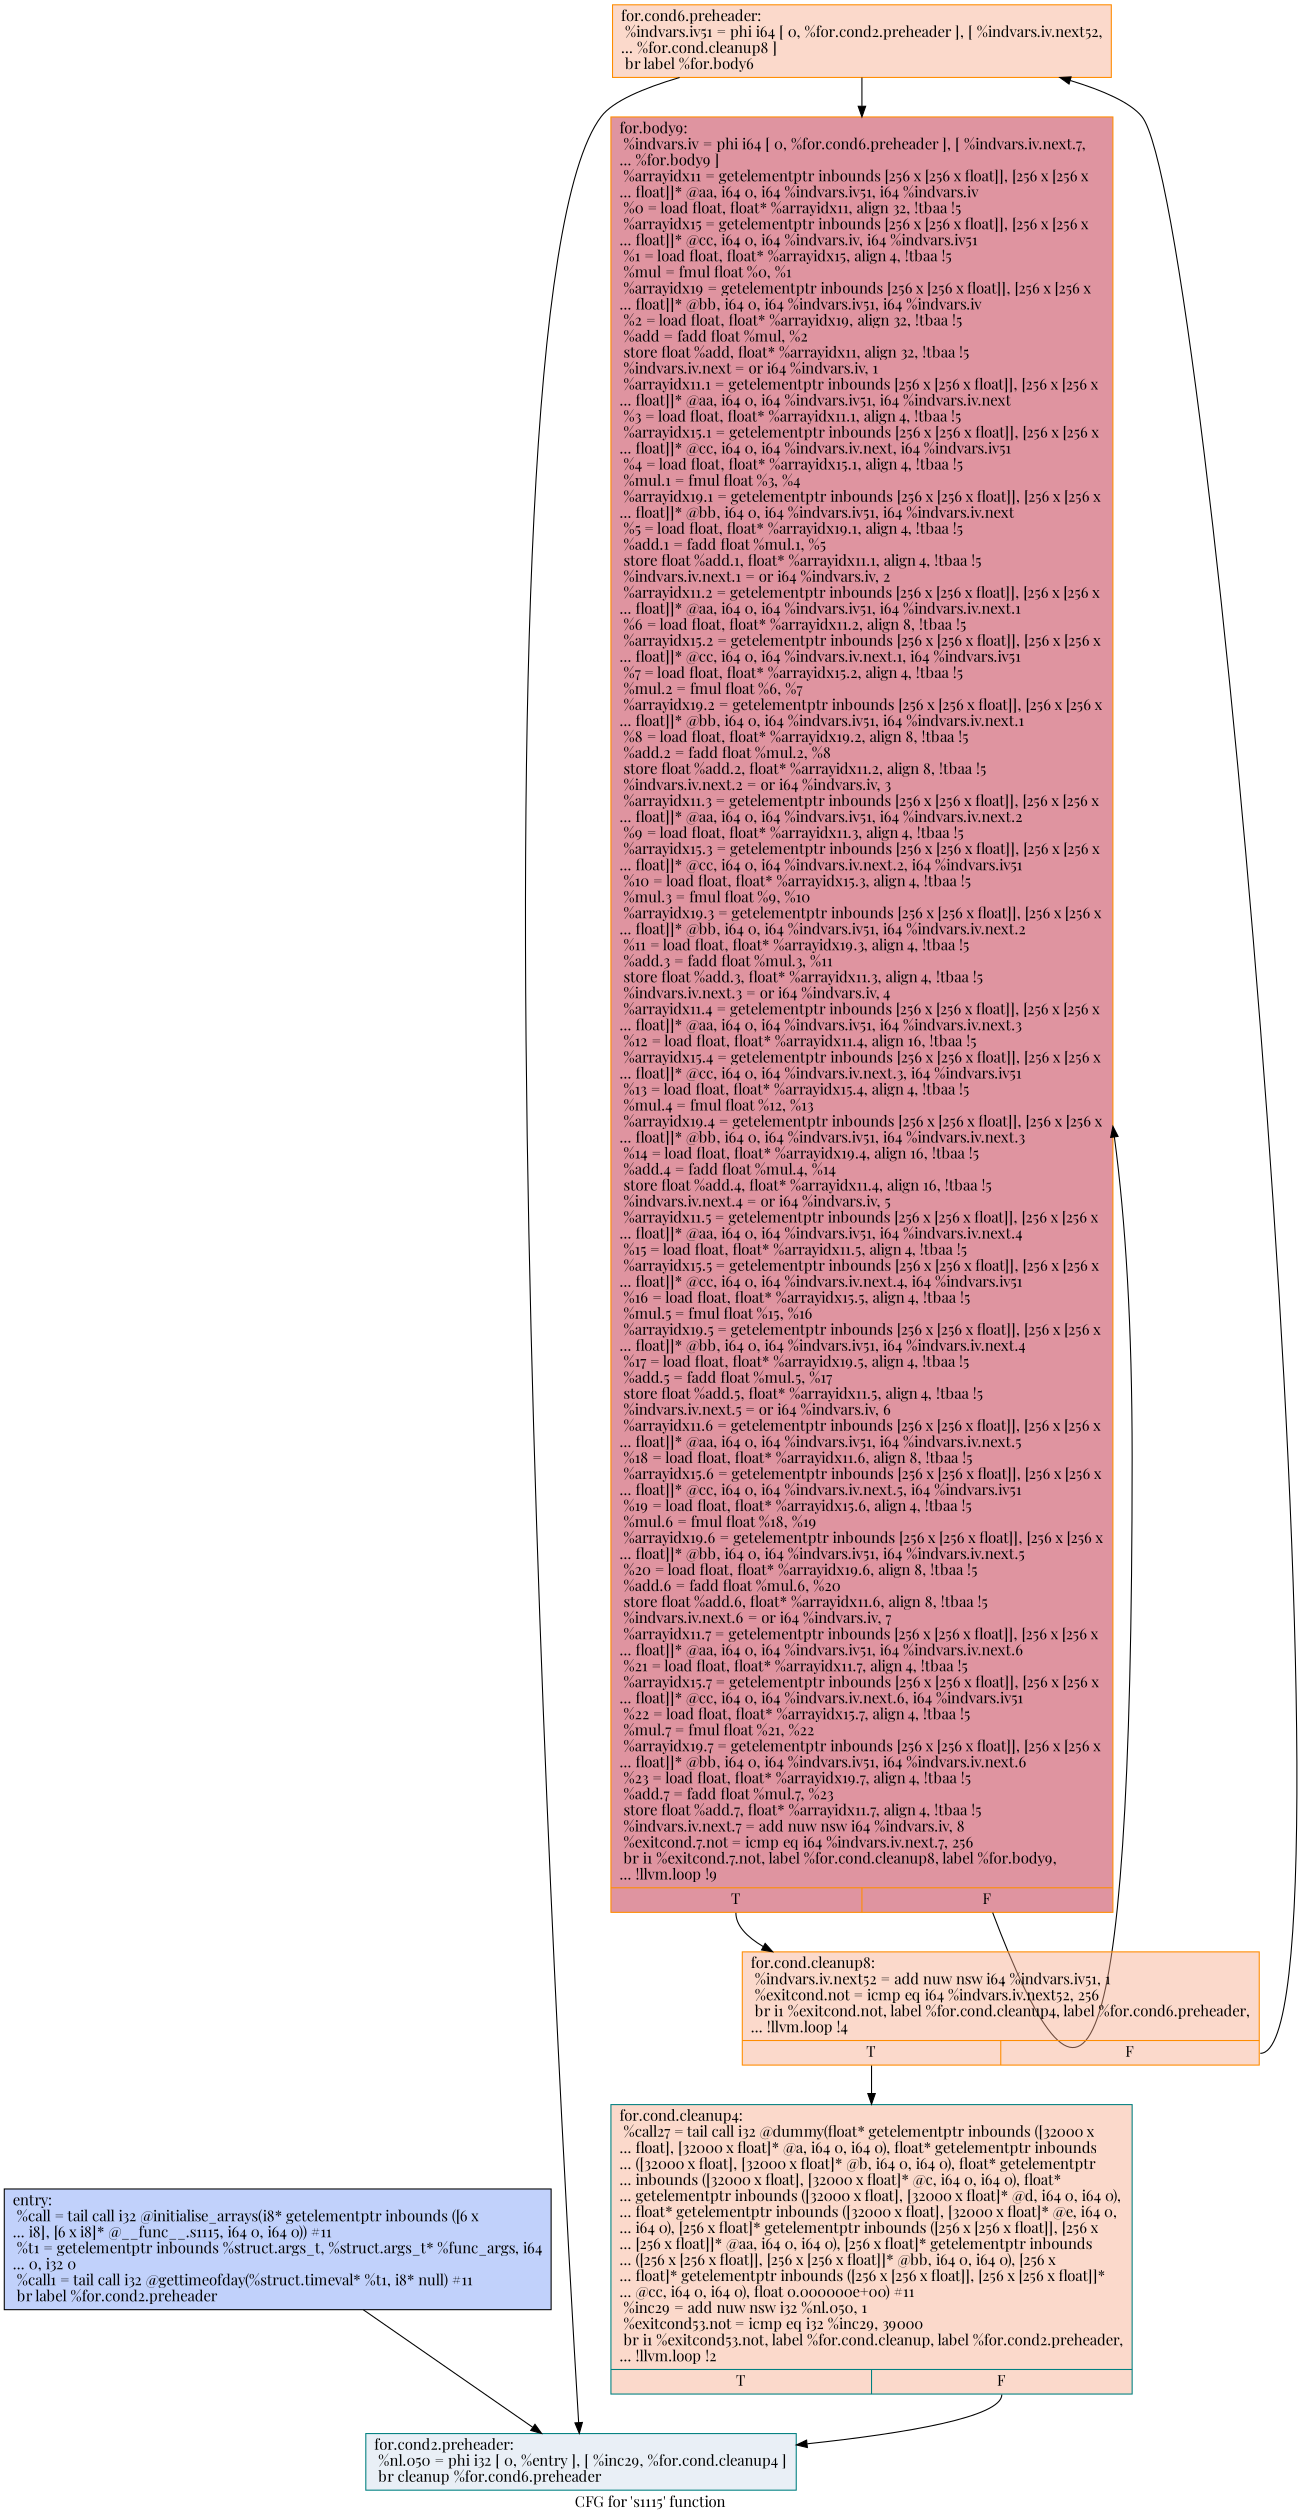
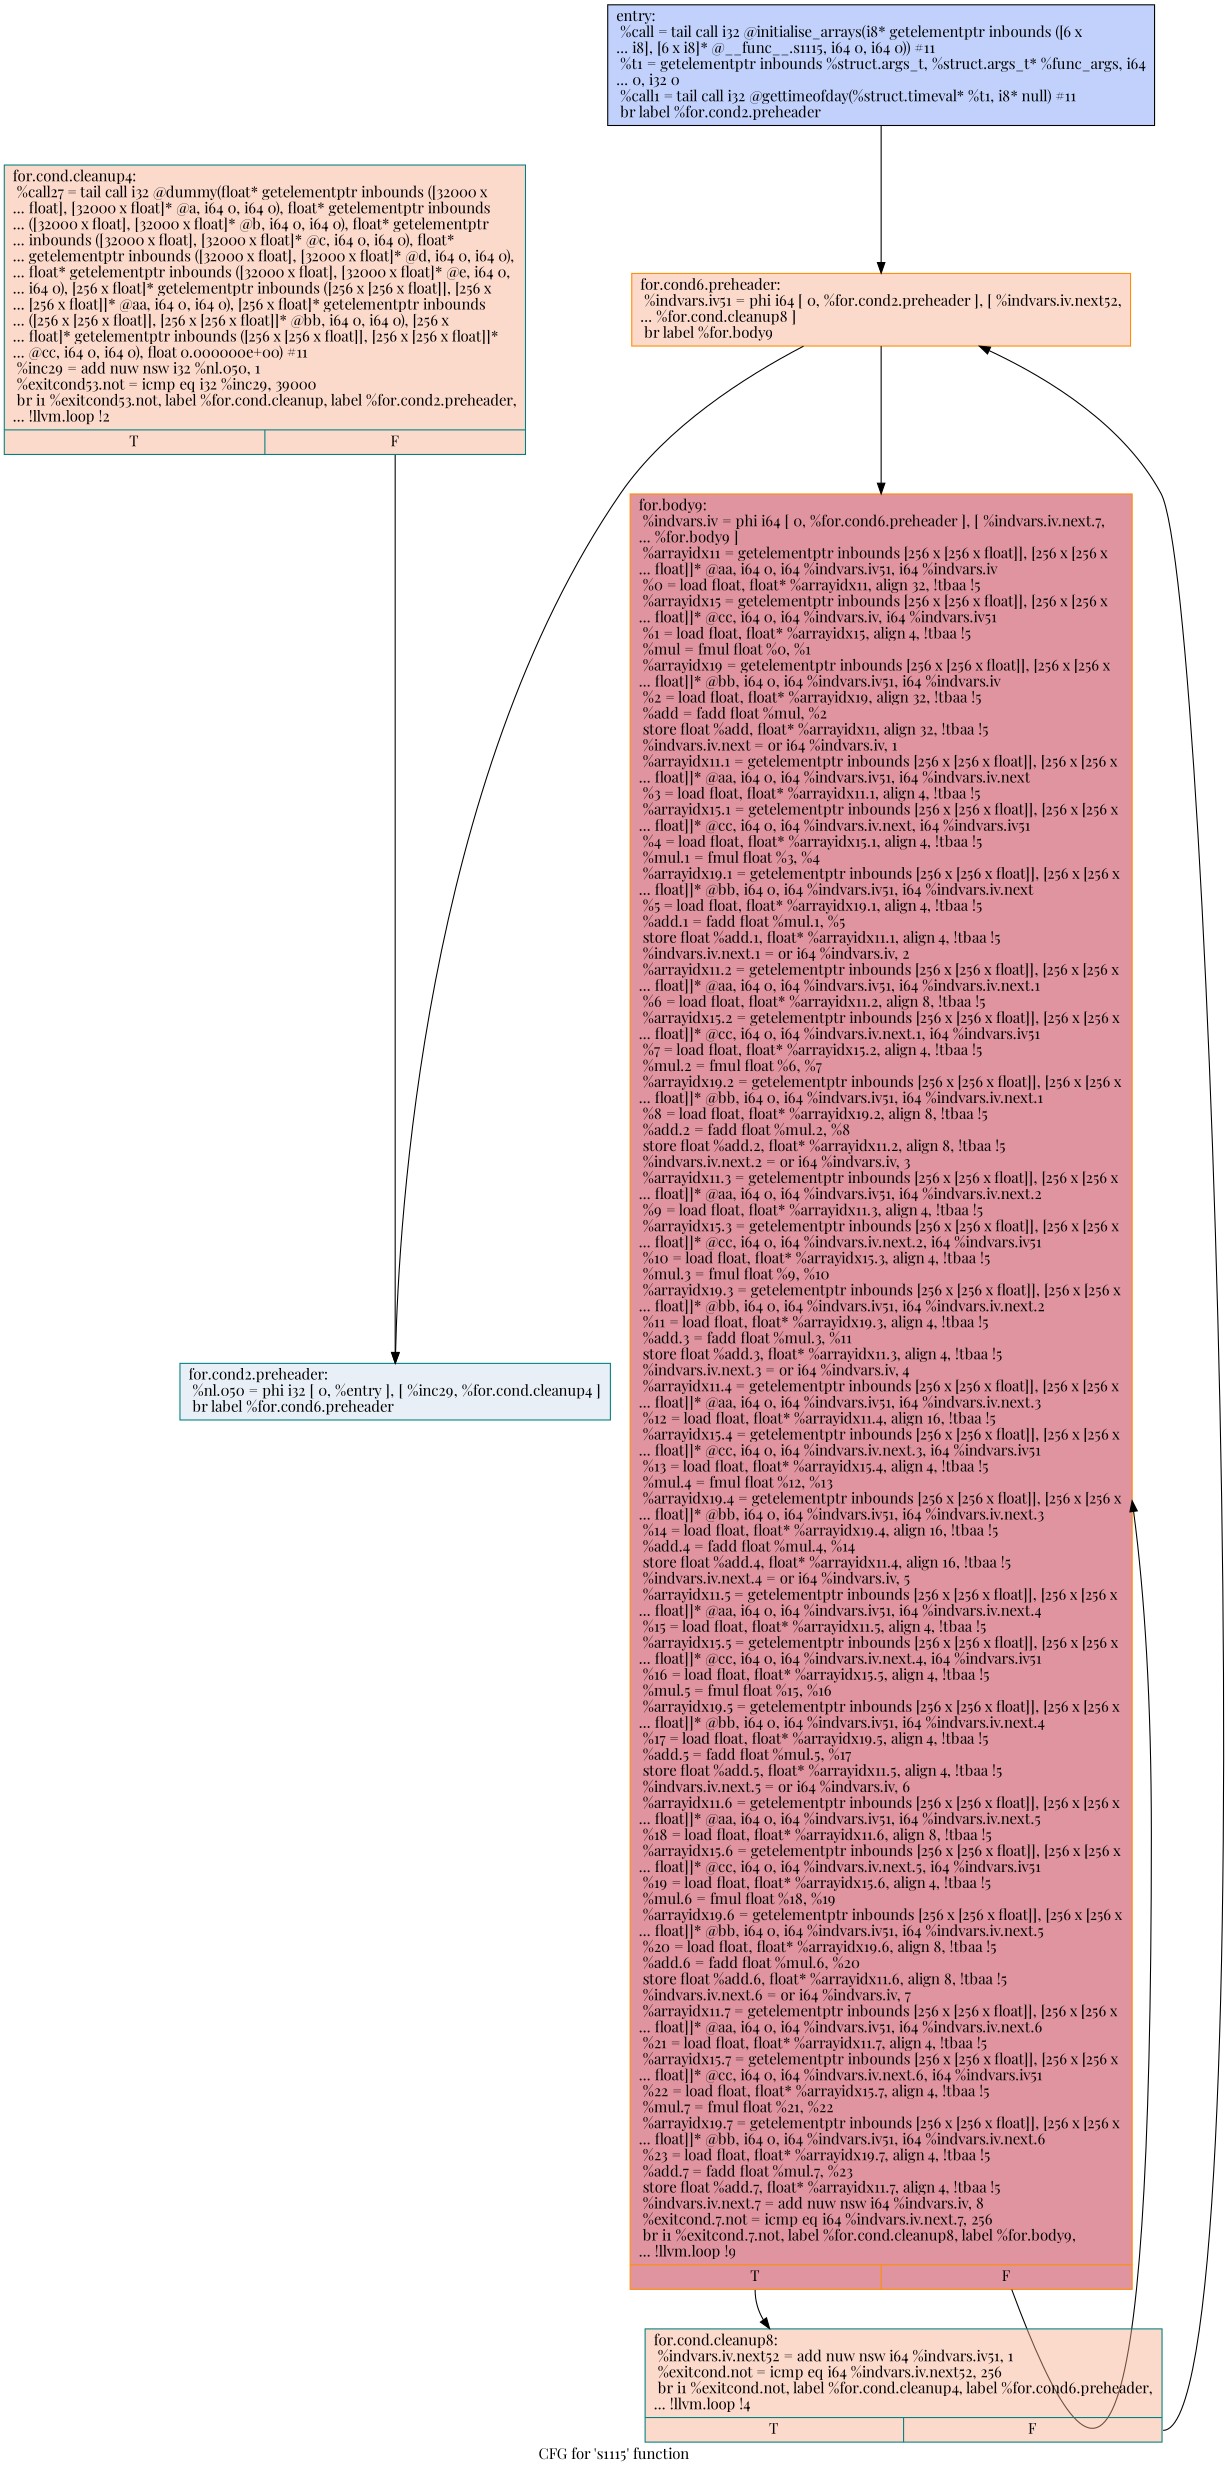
node "for.cond6.preheader:": text "br label %for.body6" -> "br label %for.body9"
node "for.cond.cleanup8:": color darkorange -> teal
edge "for.cond.cleanup8:" -> "for.cond.cleanup4:": removed
edge "entry:" -> "for.cond2.preheader:": now "entry:" -> "for.cond6.preheader:"
node "for.cond2.preheader:": text "br cleanup %for.cond6.preheader" -> "br label %for.cond6.preheader"
